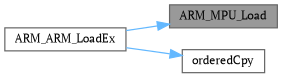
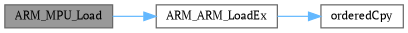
edge "ARM_ARM_LoadEx" -> "ARM_MPU_Load": reversed
